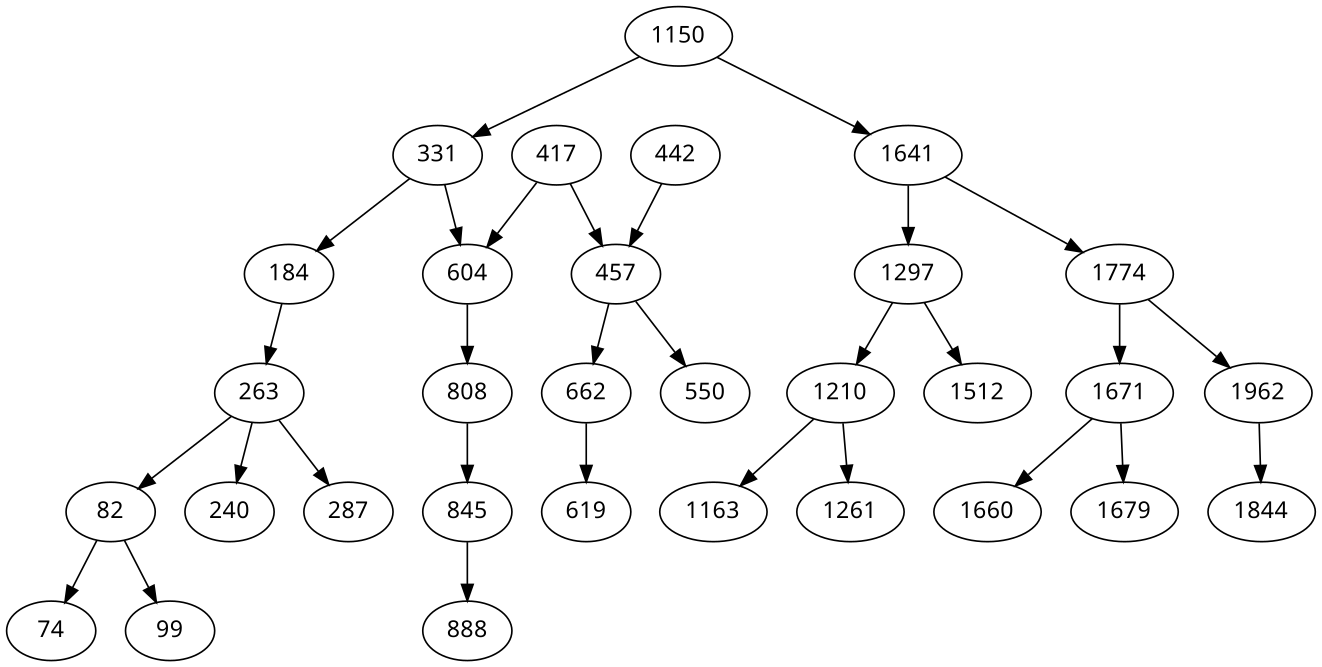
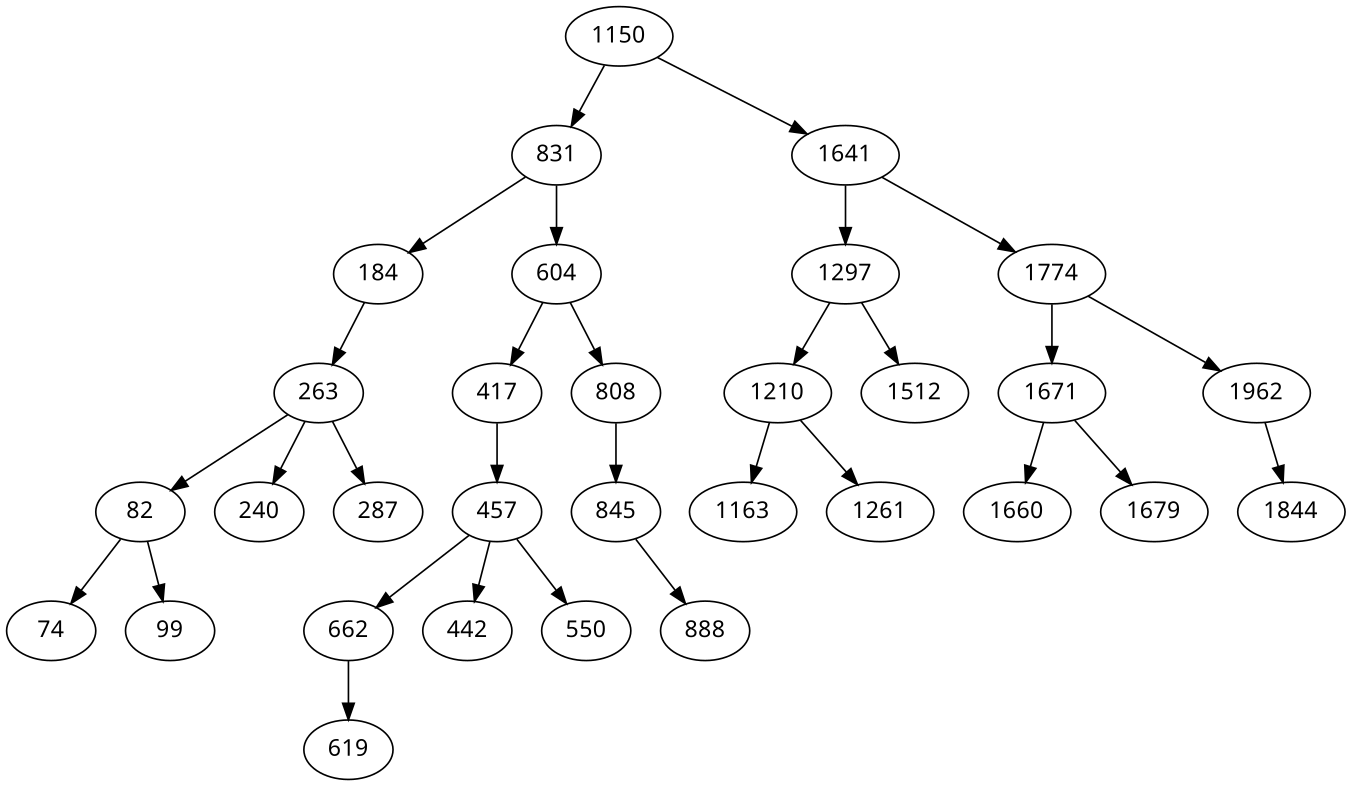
node "331": label "331" -> "831"
edge "442" -> "457": reversed
edge "417" -> "604": reversed
